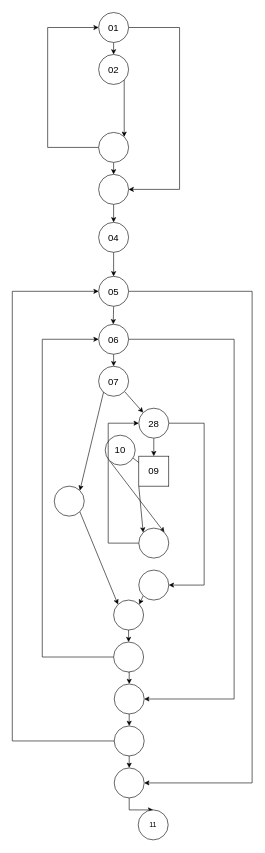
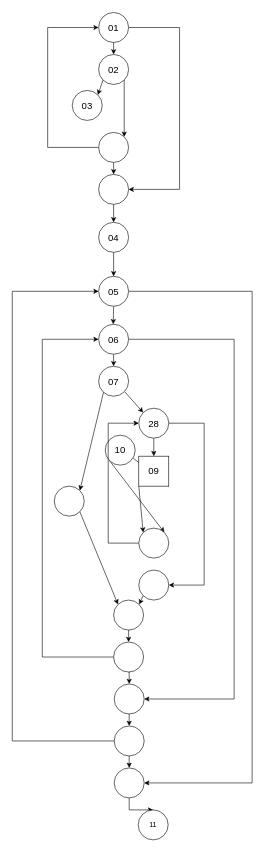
edge "02" -> "03": added
node "03": added
